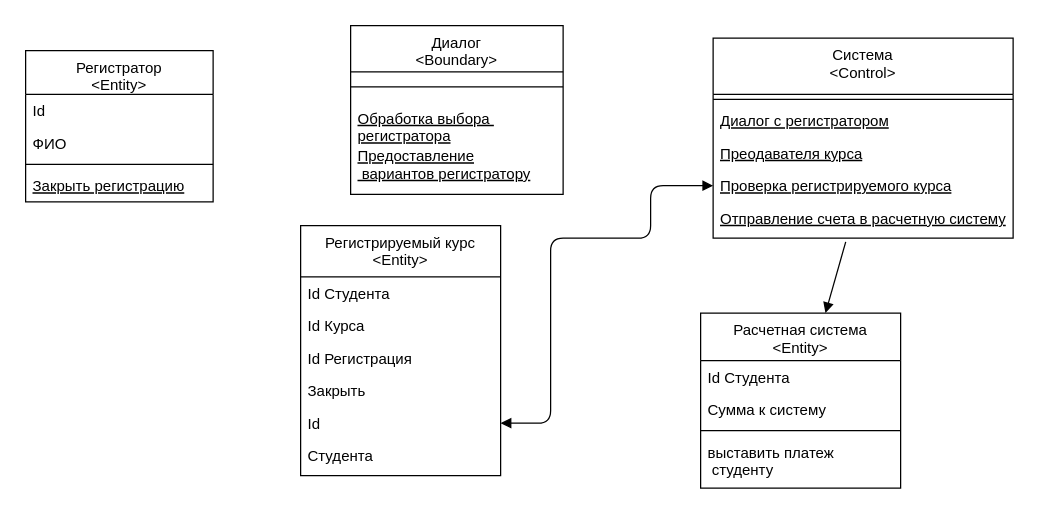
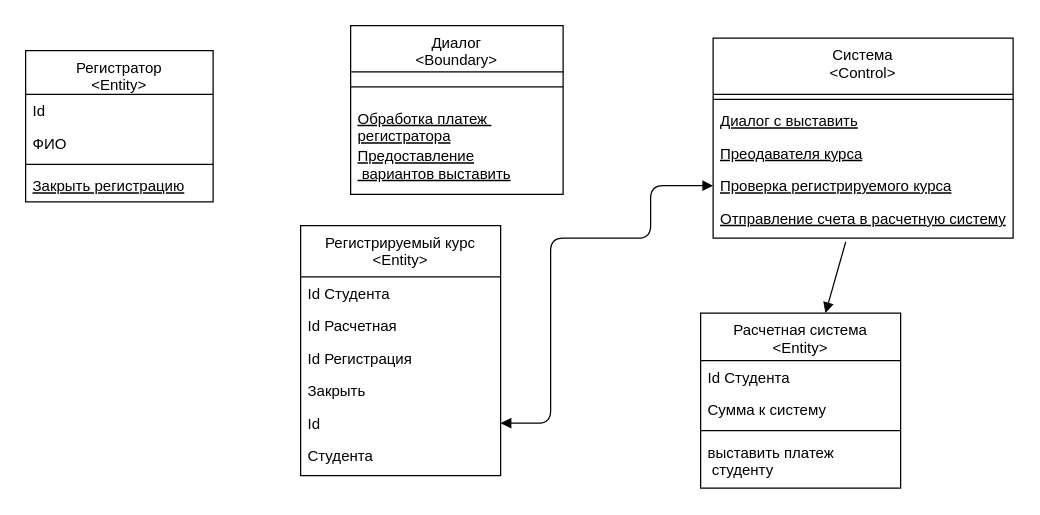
node "Обработка выбора регистратора": label "Обработка выбора регистратора" -> "Обработка платеж регистратора"
node "Диалог с регистратором": label "Диалог с регистратором" -> "Диалог с выставить"
node "Предоставление вариантов регистратору": label "Предоставление вариантов регистратору" -> "Предоставление вариантов выставить"
node "Id Курса": label "Id Курса" -> "Id Расчетная"
